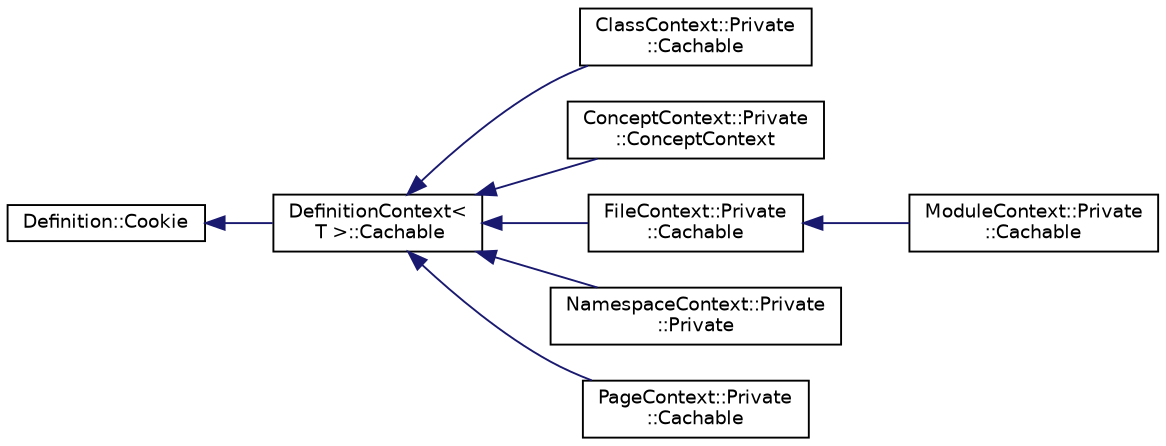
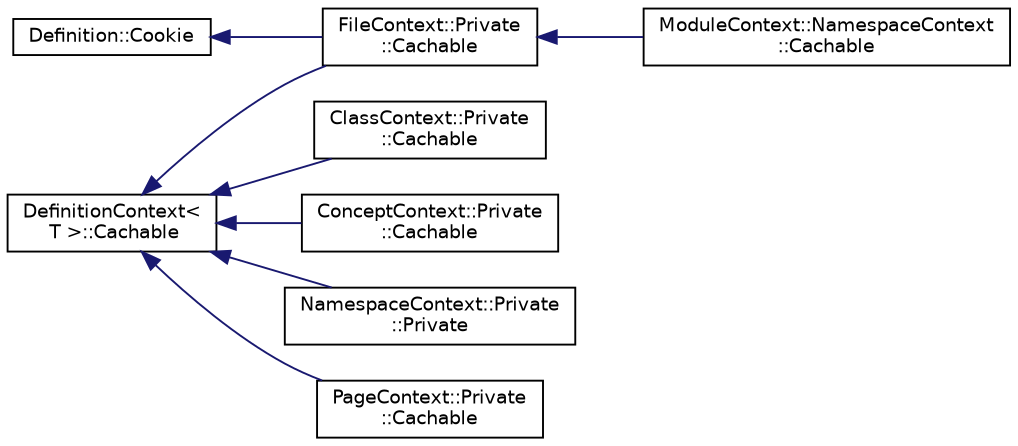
node "ConceptContext::Private ::ConceptContext": label "ConceptContext::Private ::ConceptContext" -> "ConceptContext::Private ::Cachable"
edge "DefinitionContext< T >::Cachable" -> "Definition::Cookie": now "FileContext::Private ::Cachable" -> "Definition::Cookie"
node "ModuleContext::Private ::Cachable": label "ModuleContext::Private ::Cachable" -> "ModuleContext::NamespaceContext ::Cachable"
